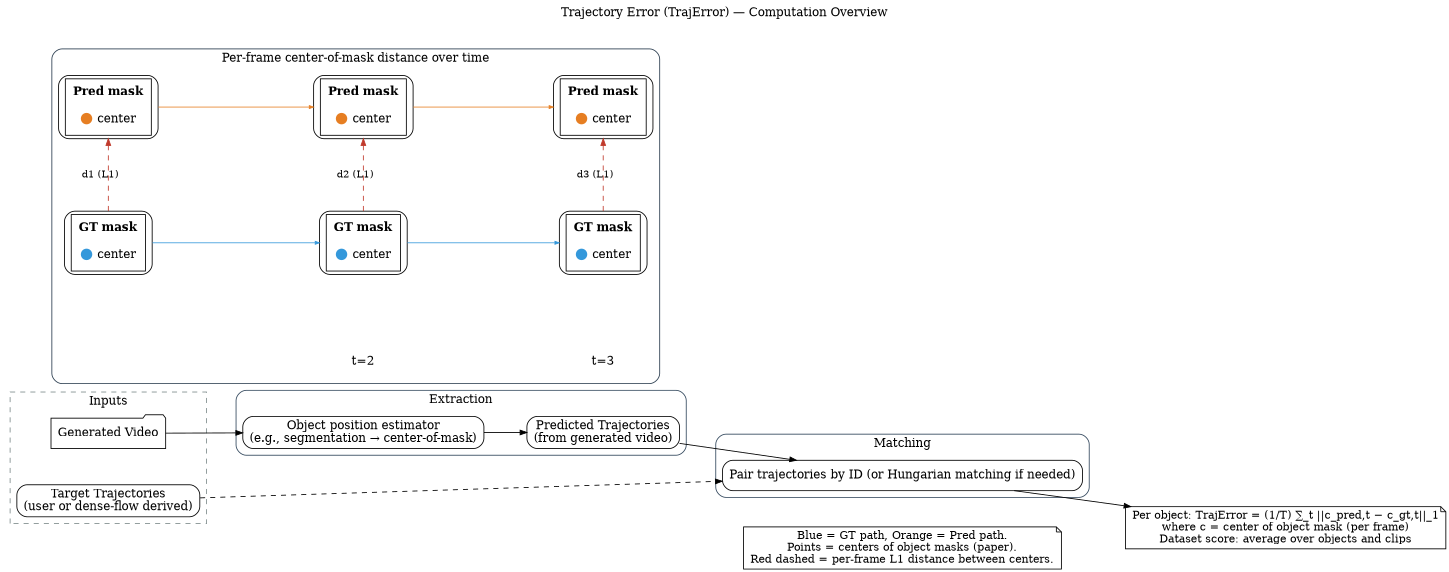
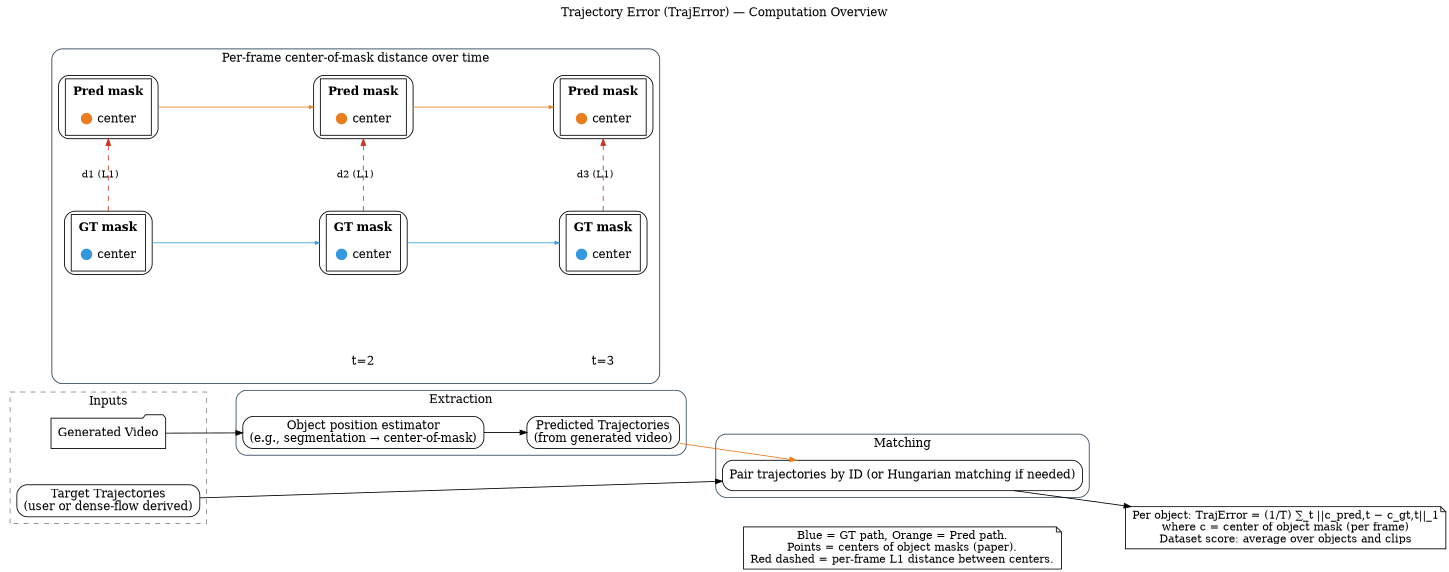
edge "Predicted Trajectories (from generated video)" -> "Pair trajectories by ID (or Hungarian matching if needed)": color black -> #e67e22
edge "Target Trajectories (user or dense-flow derived)" -> "Pair trajectories by ID (or Hungarian matching if needed)": style dashed -> solid
